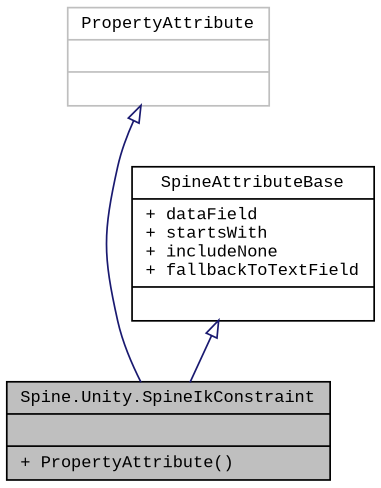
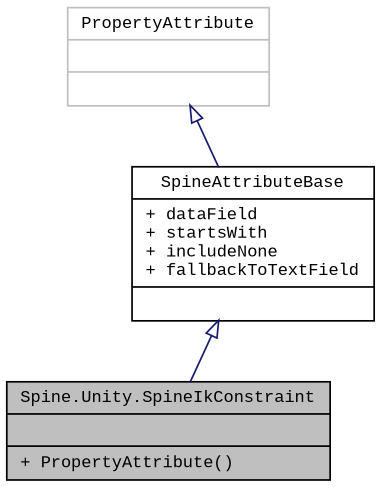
edge "Spine.Unity.SpineIkConstraint" -> "PropertyAttribute": now "SpineAttributeBase" -> "PropertyAttribute"
